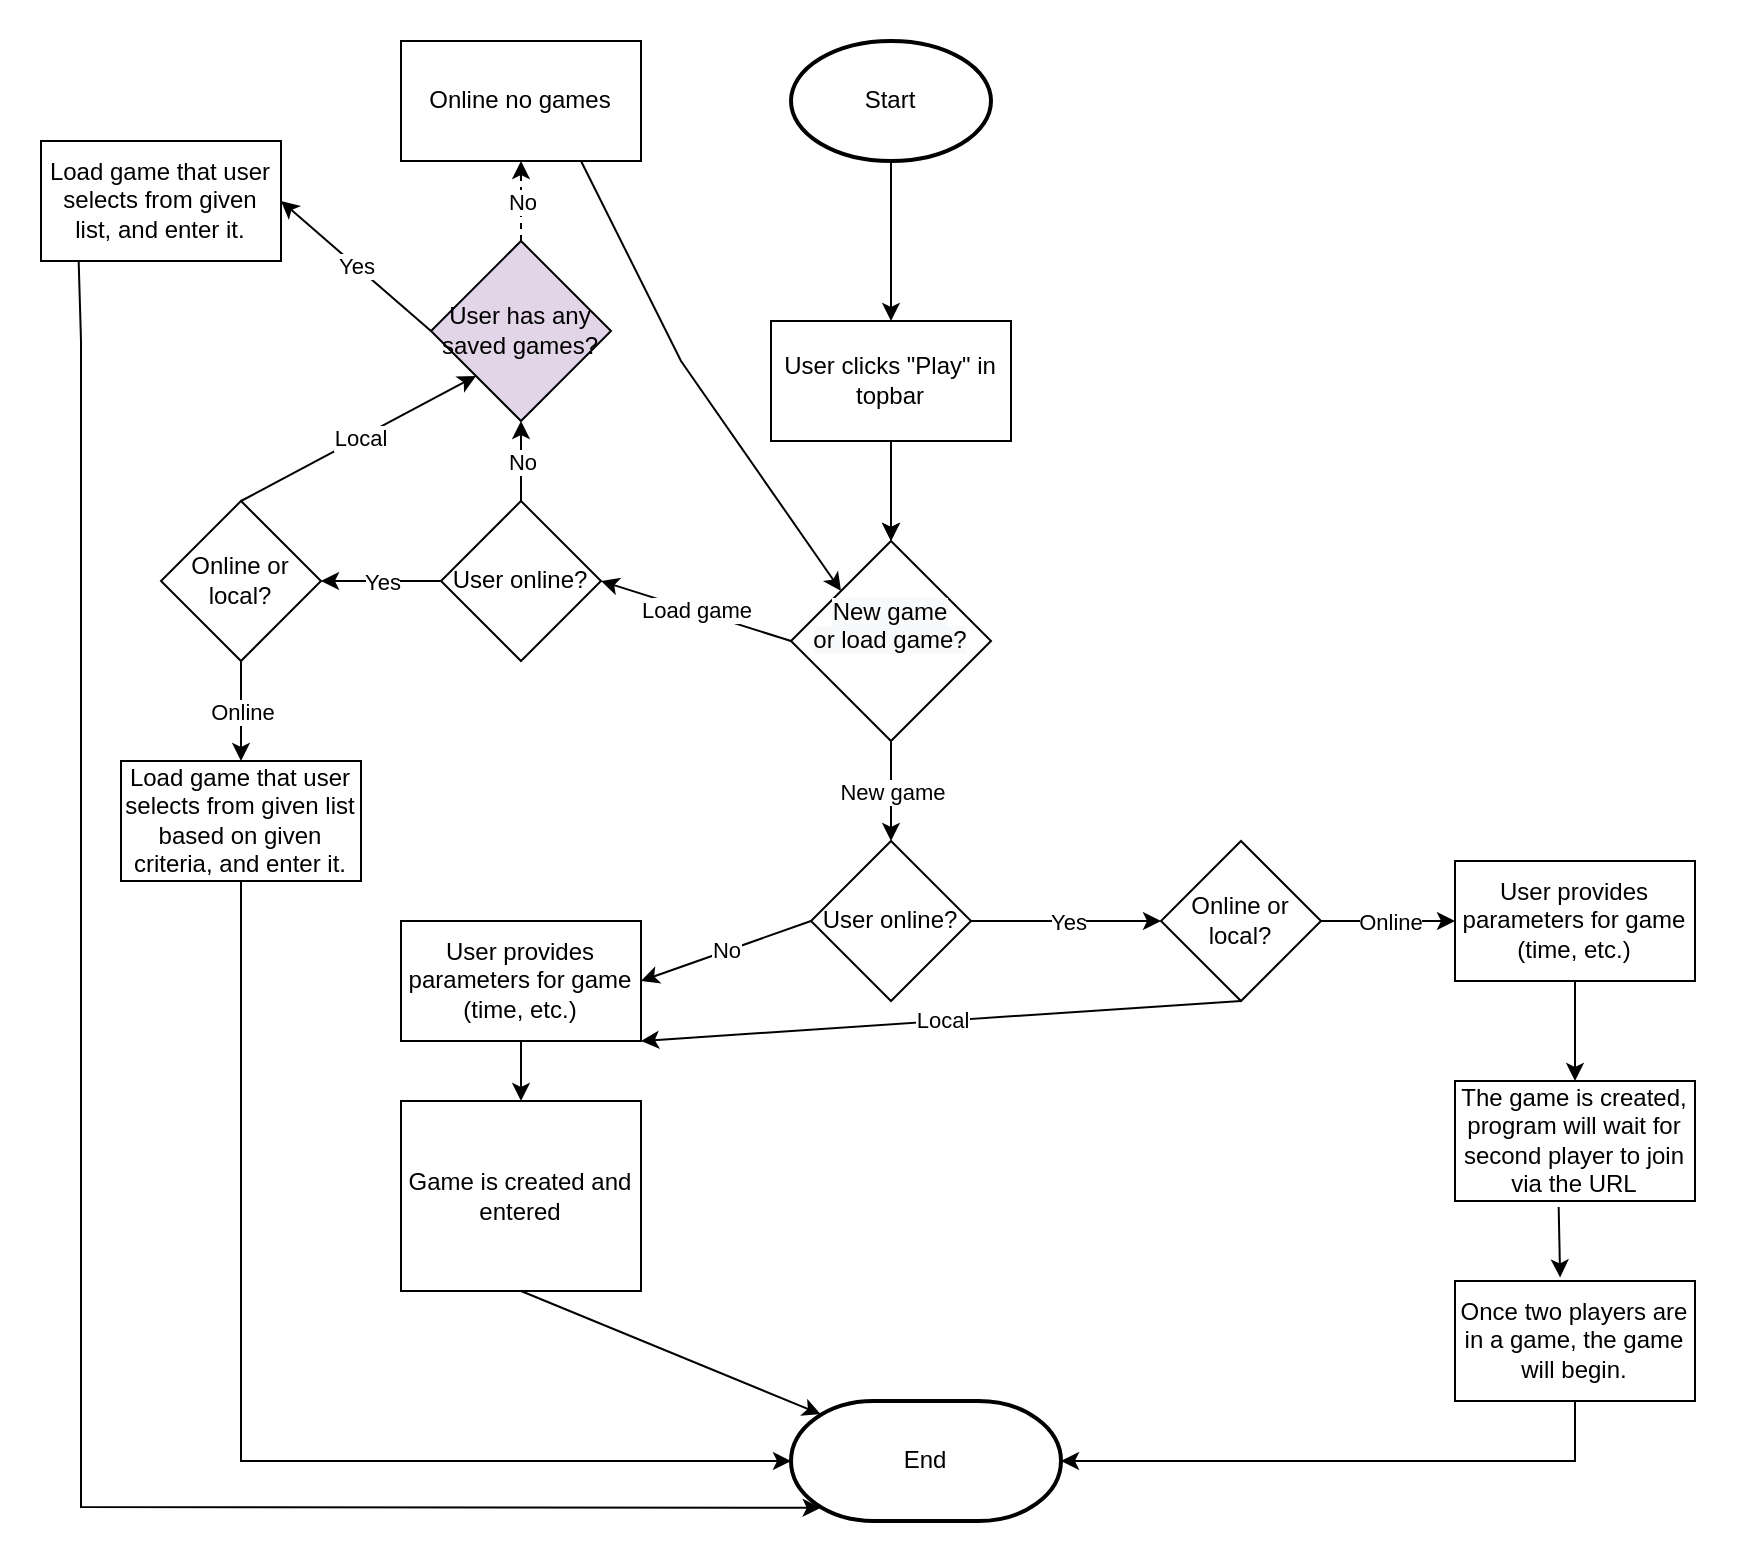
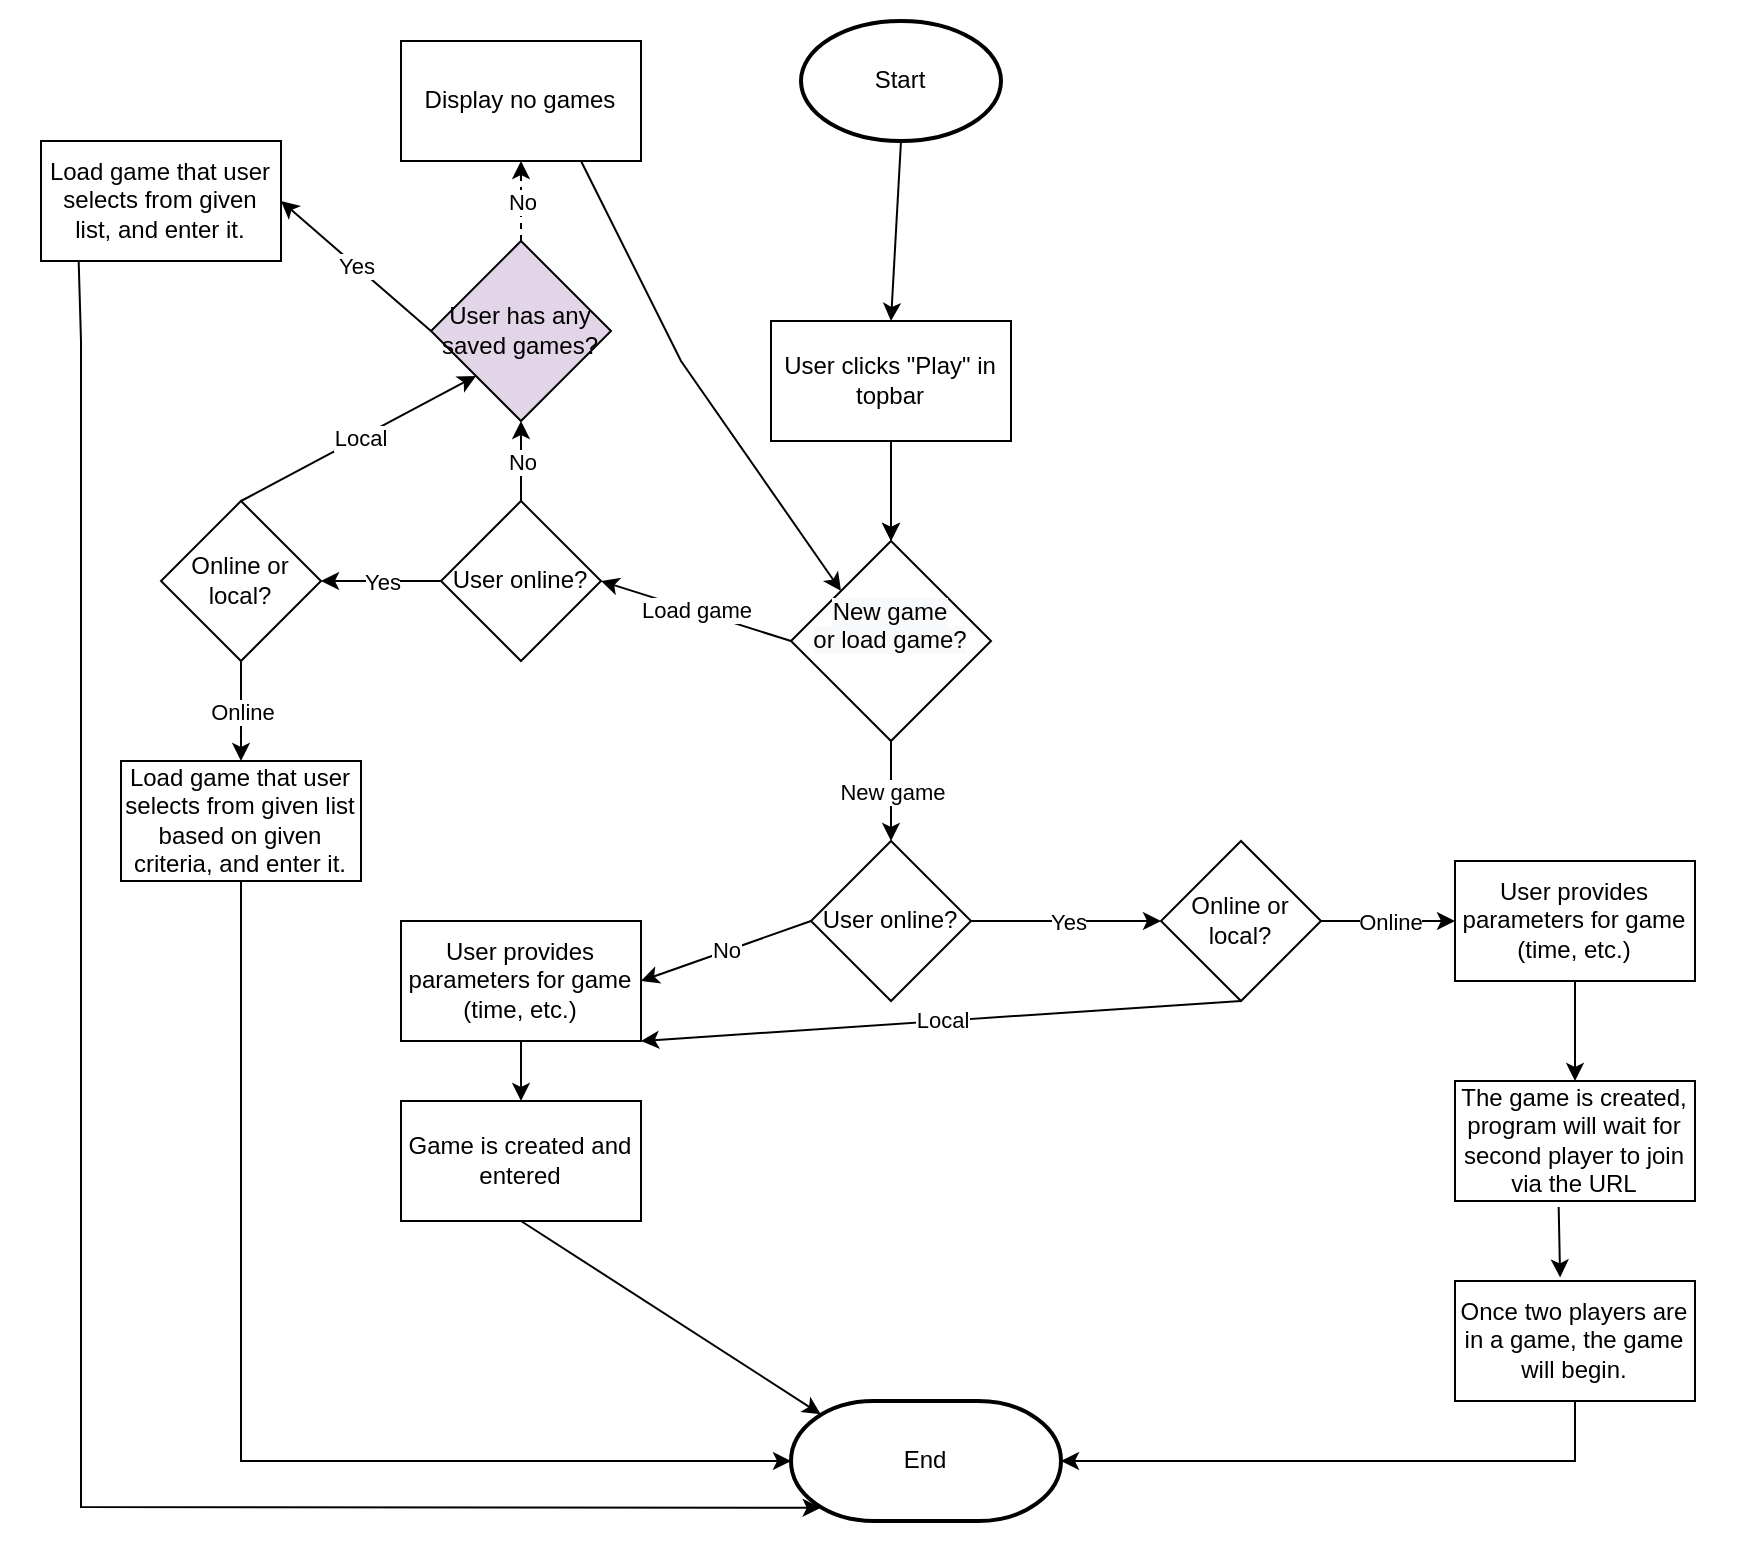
node "Online no games": label "Online no games" -> "Display no games"
node "Start": moved (891, 101) -> (901, 81)
node "Game is created and entered": size 240x190 -> 240x120
